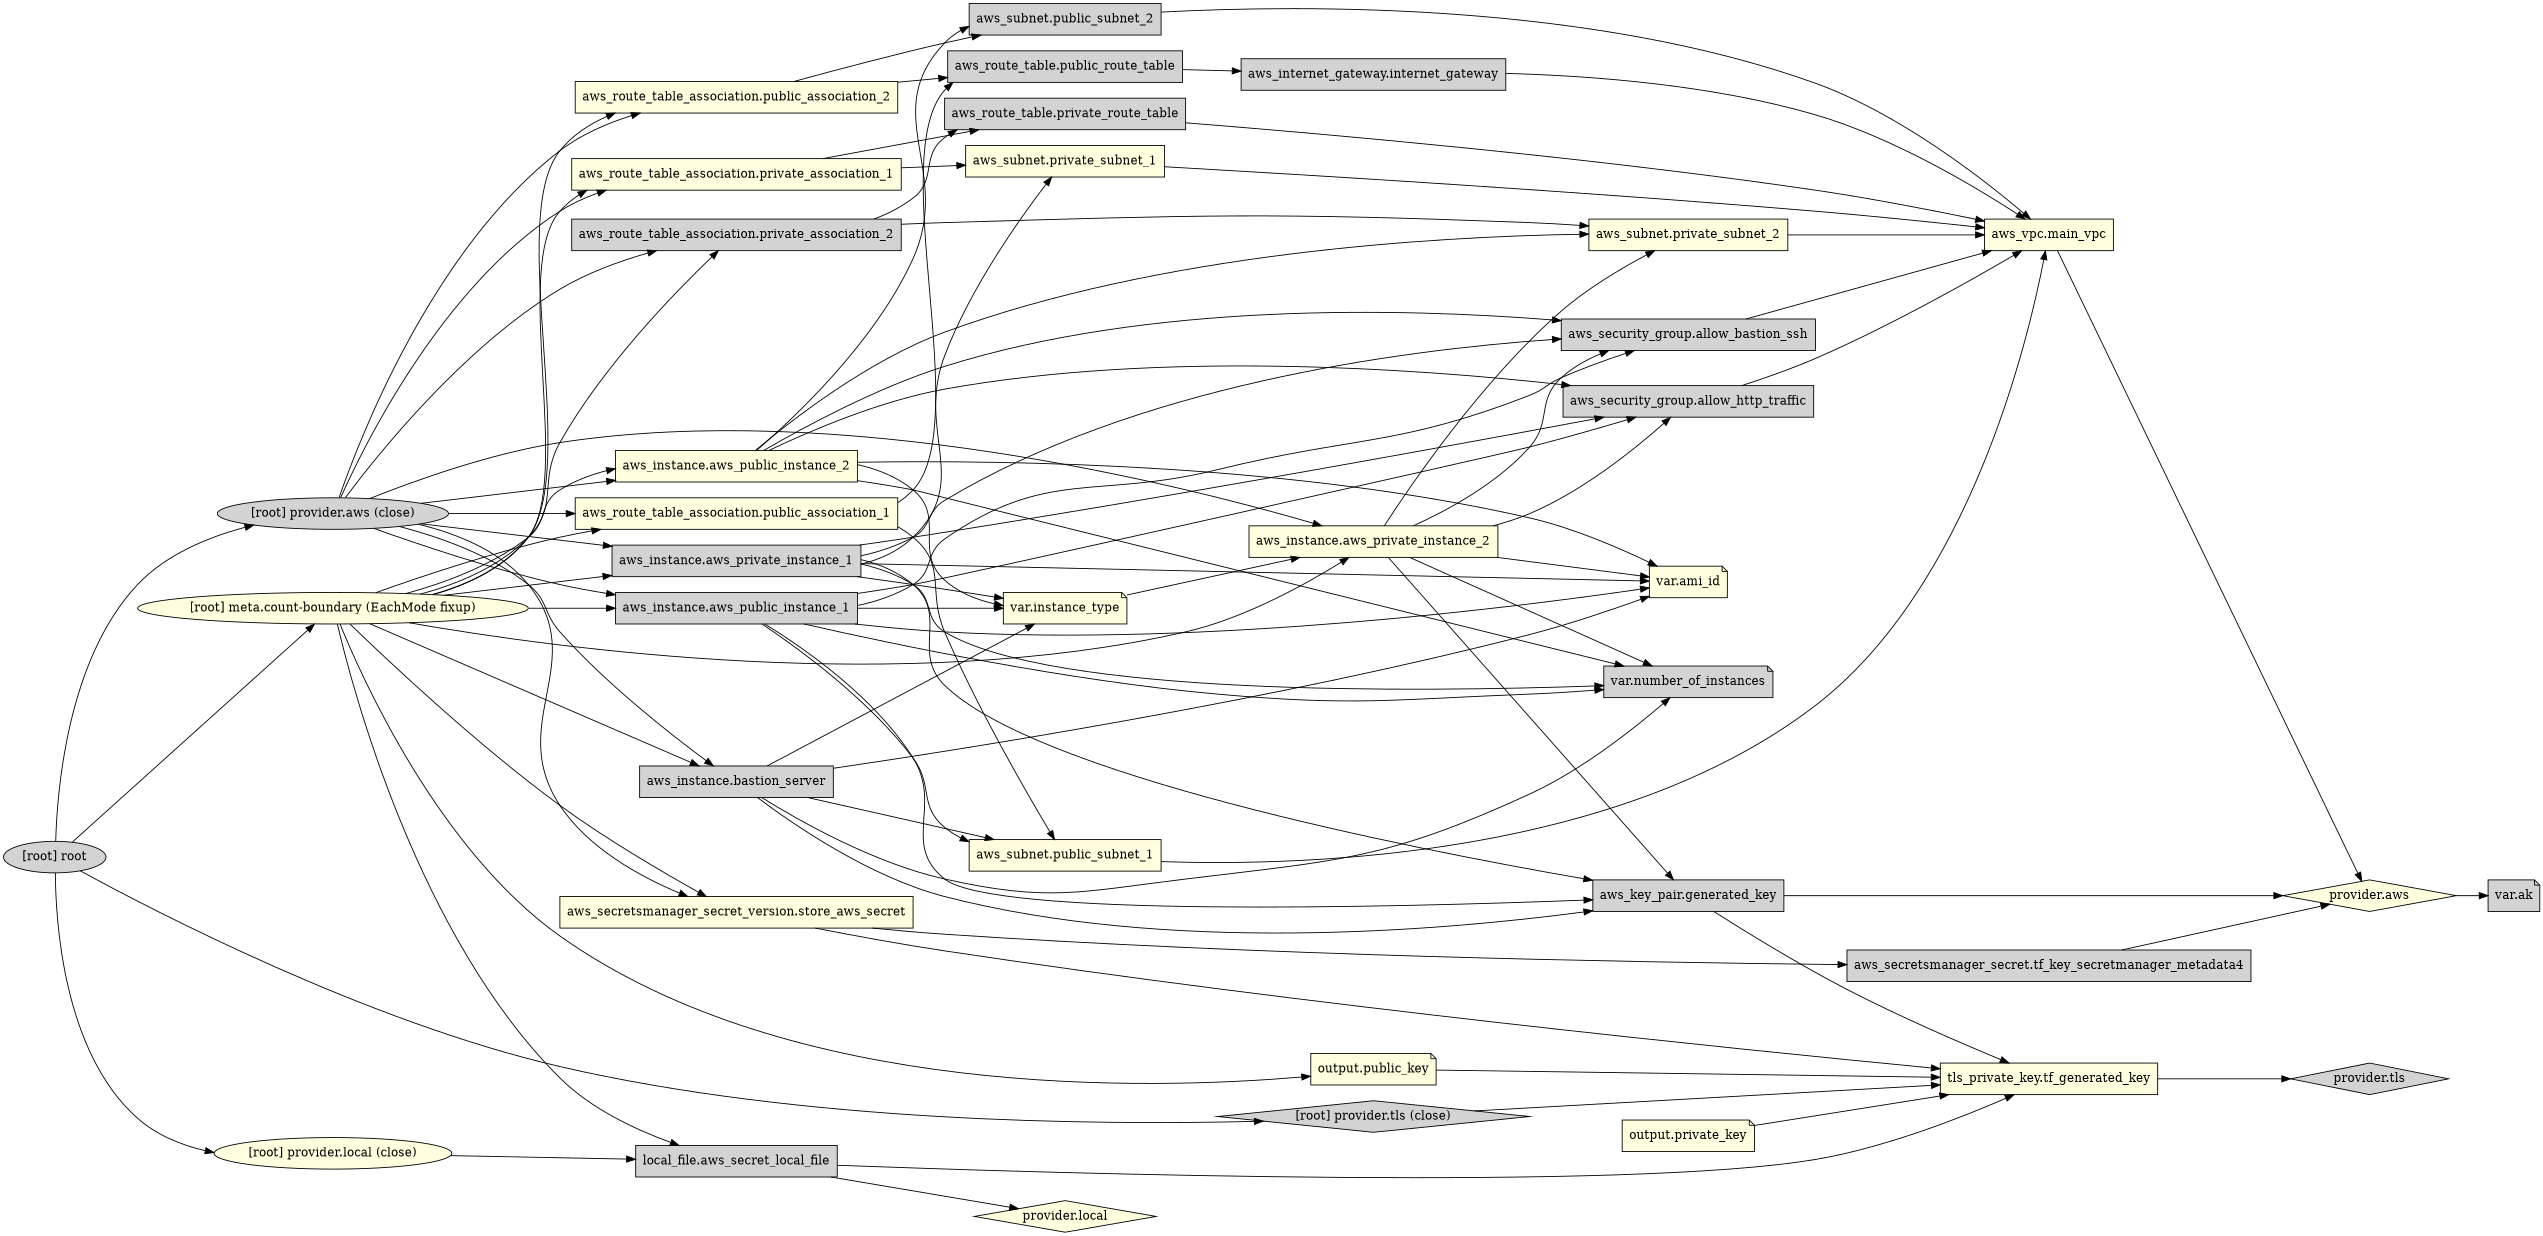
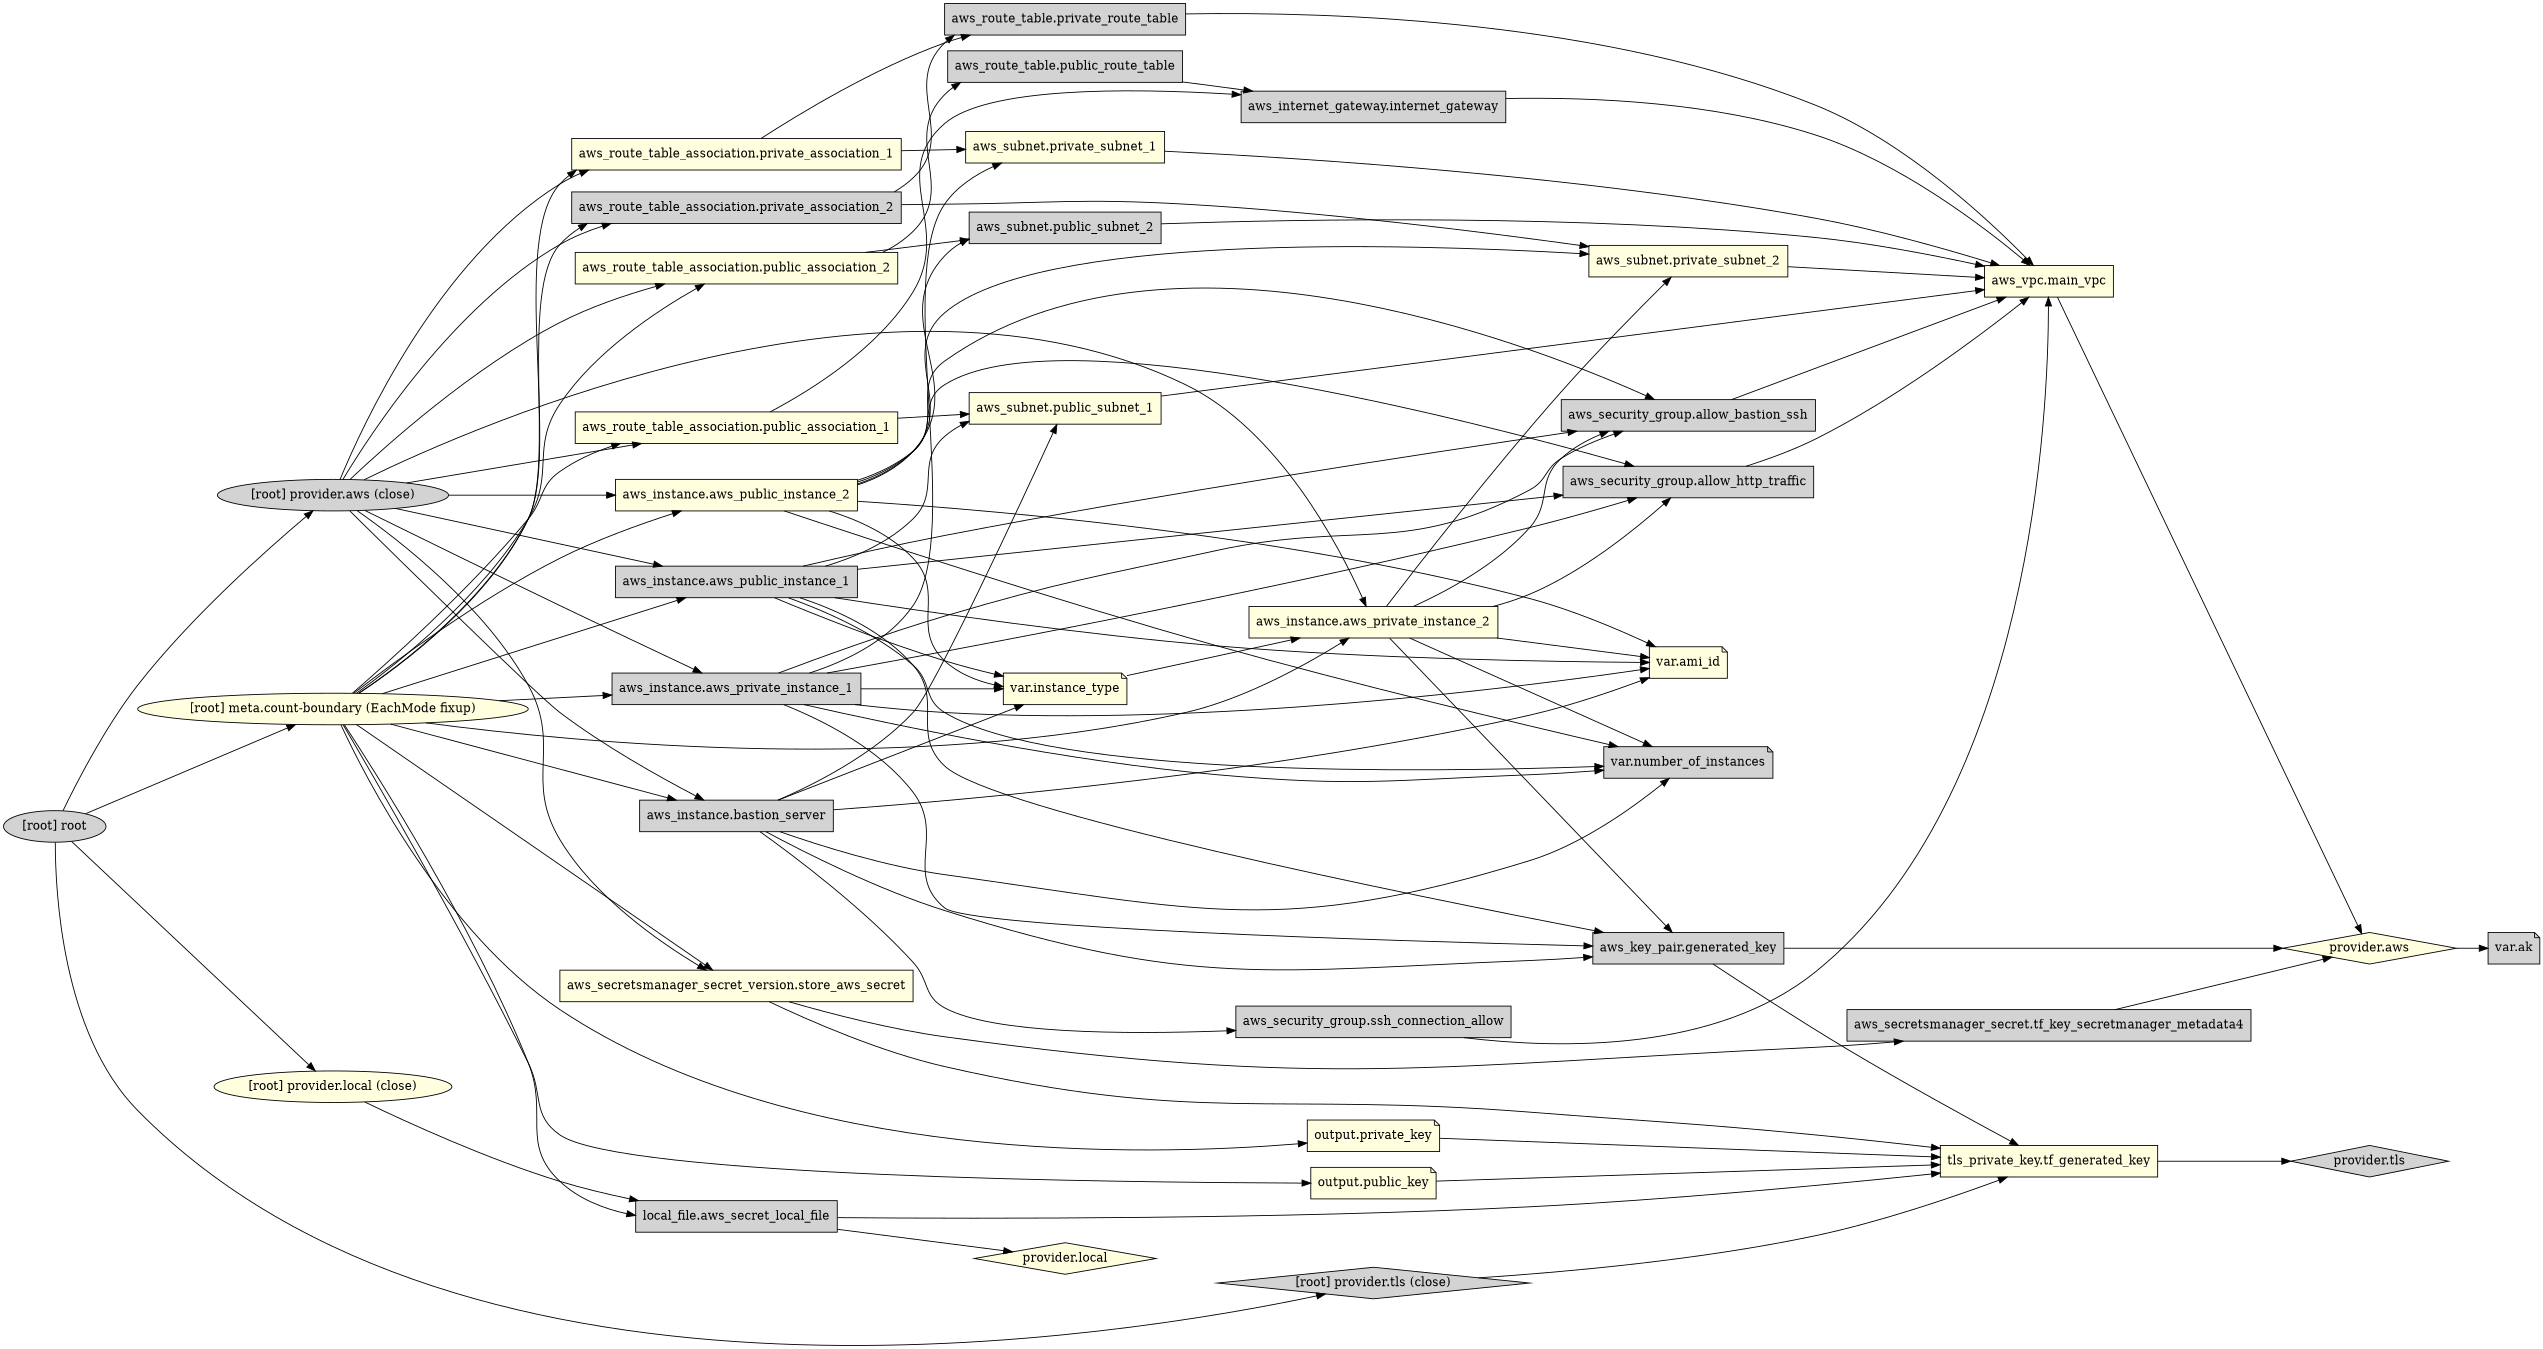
edge "aws_route_table_association.public_association_1" -> "aws_route_table.public_route_table": now "aws_route_table_association.public_association_1" -> "aws_internet_gateway.internet_gateway"
node "aws_security_group.ssh_connection_allow": added
edge "[root] meta.count-boundary (EachMode fixup)" -> "output.private_key": added
